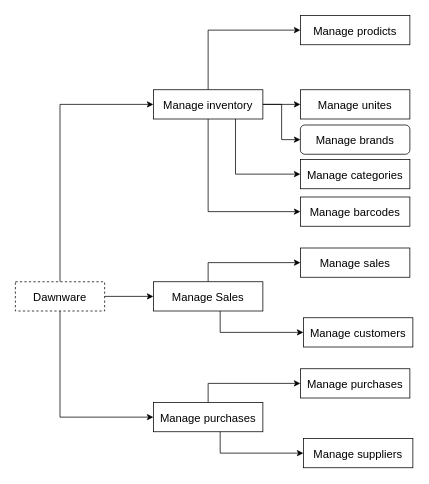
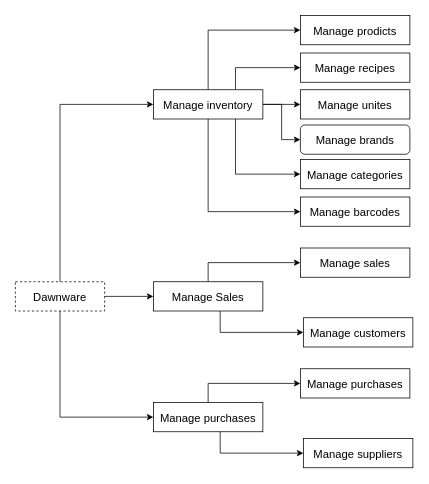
edge "Manage inventory" -> "Manage recipes": added
node "Manage recipes": added
